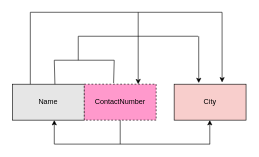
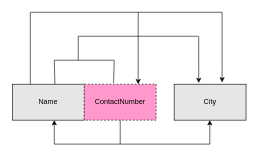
node "City": fillcolor #f8cecc -> #e6e6e6
